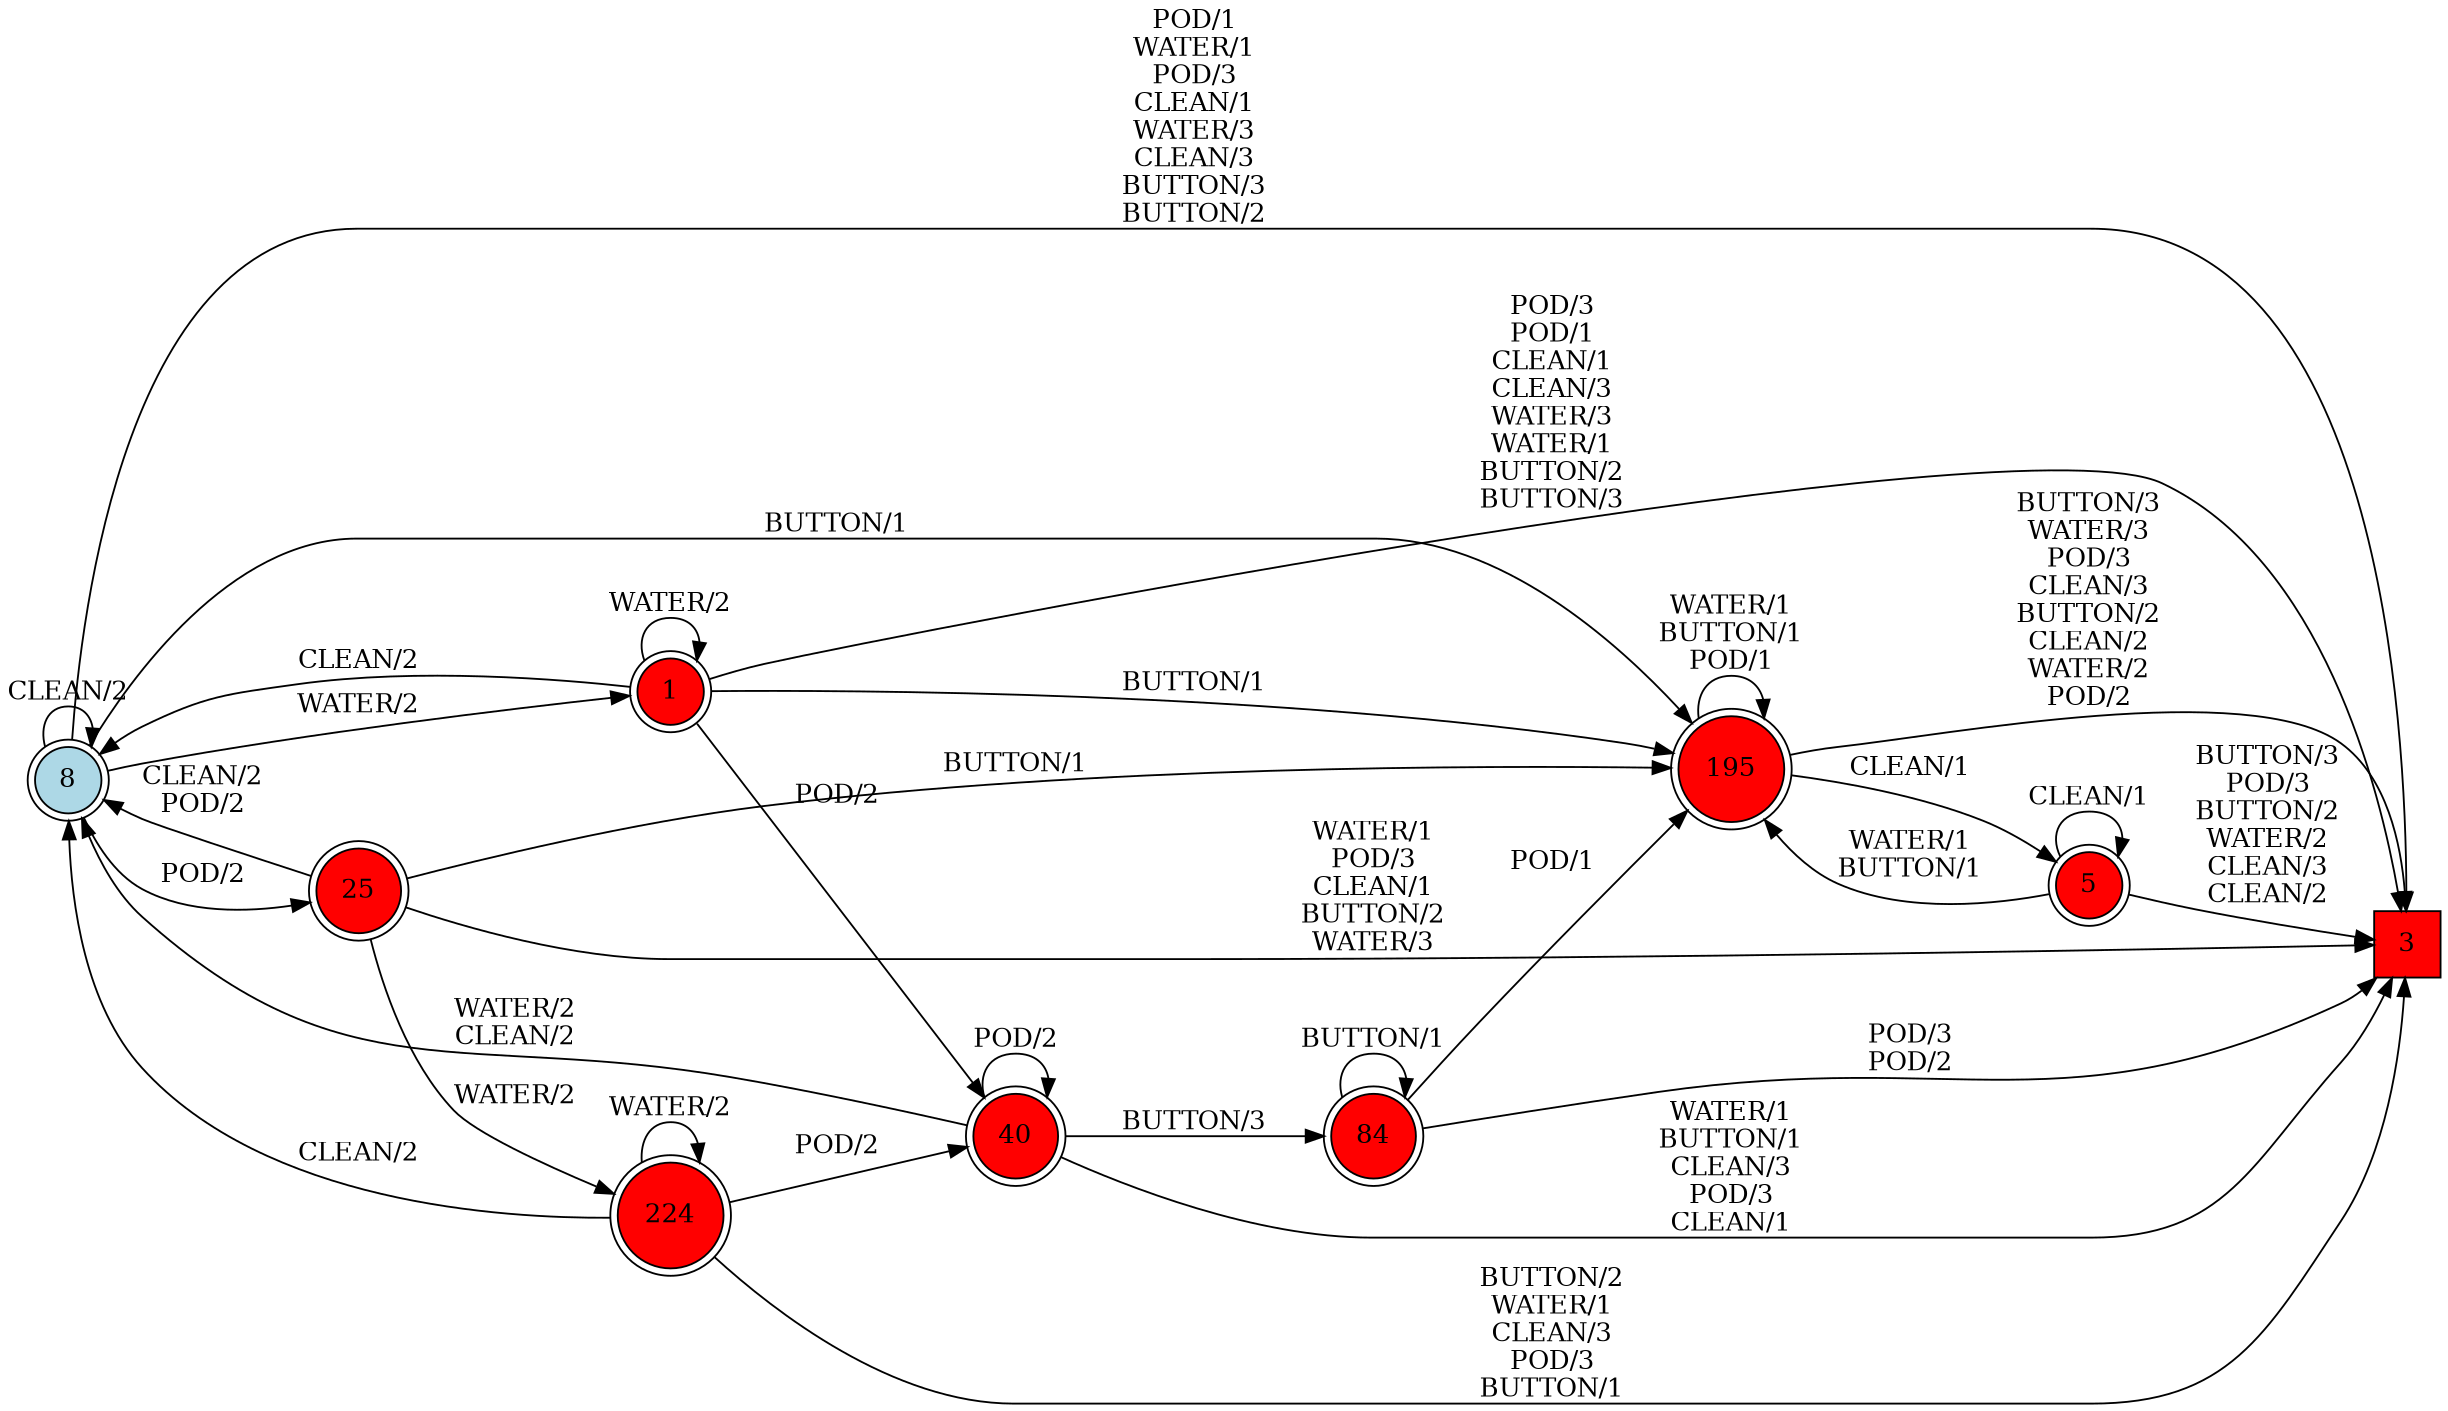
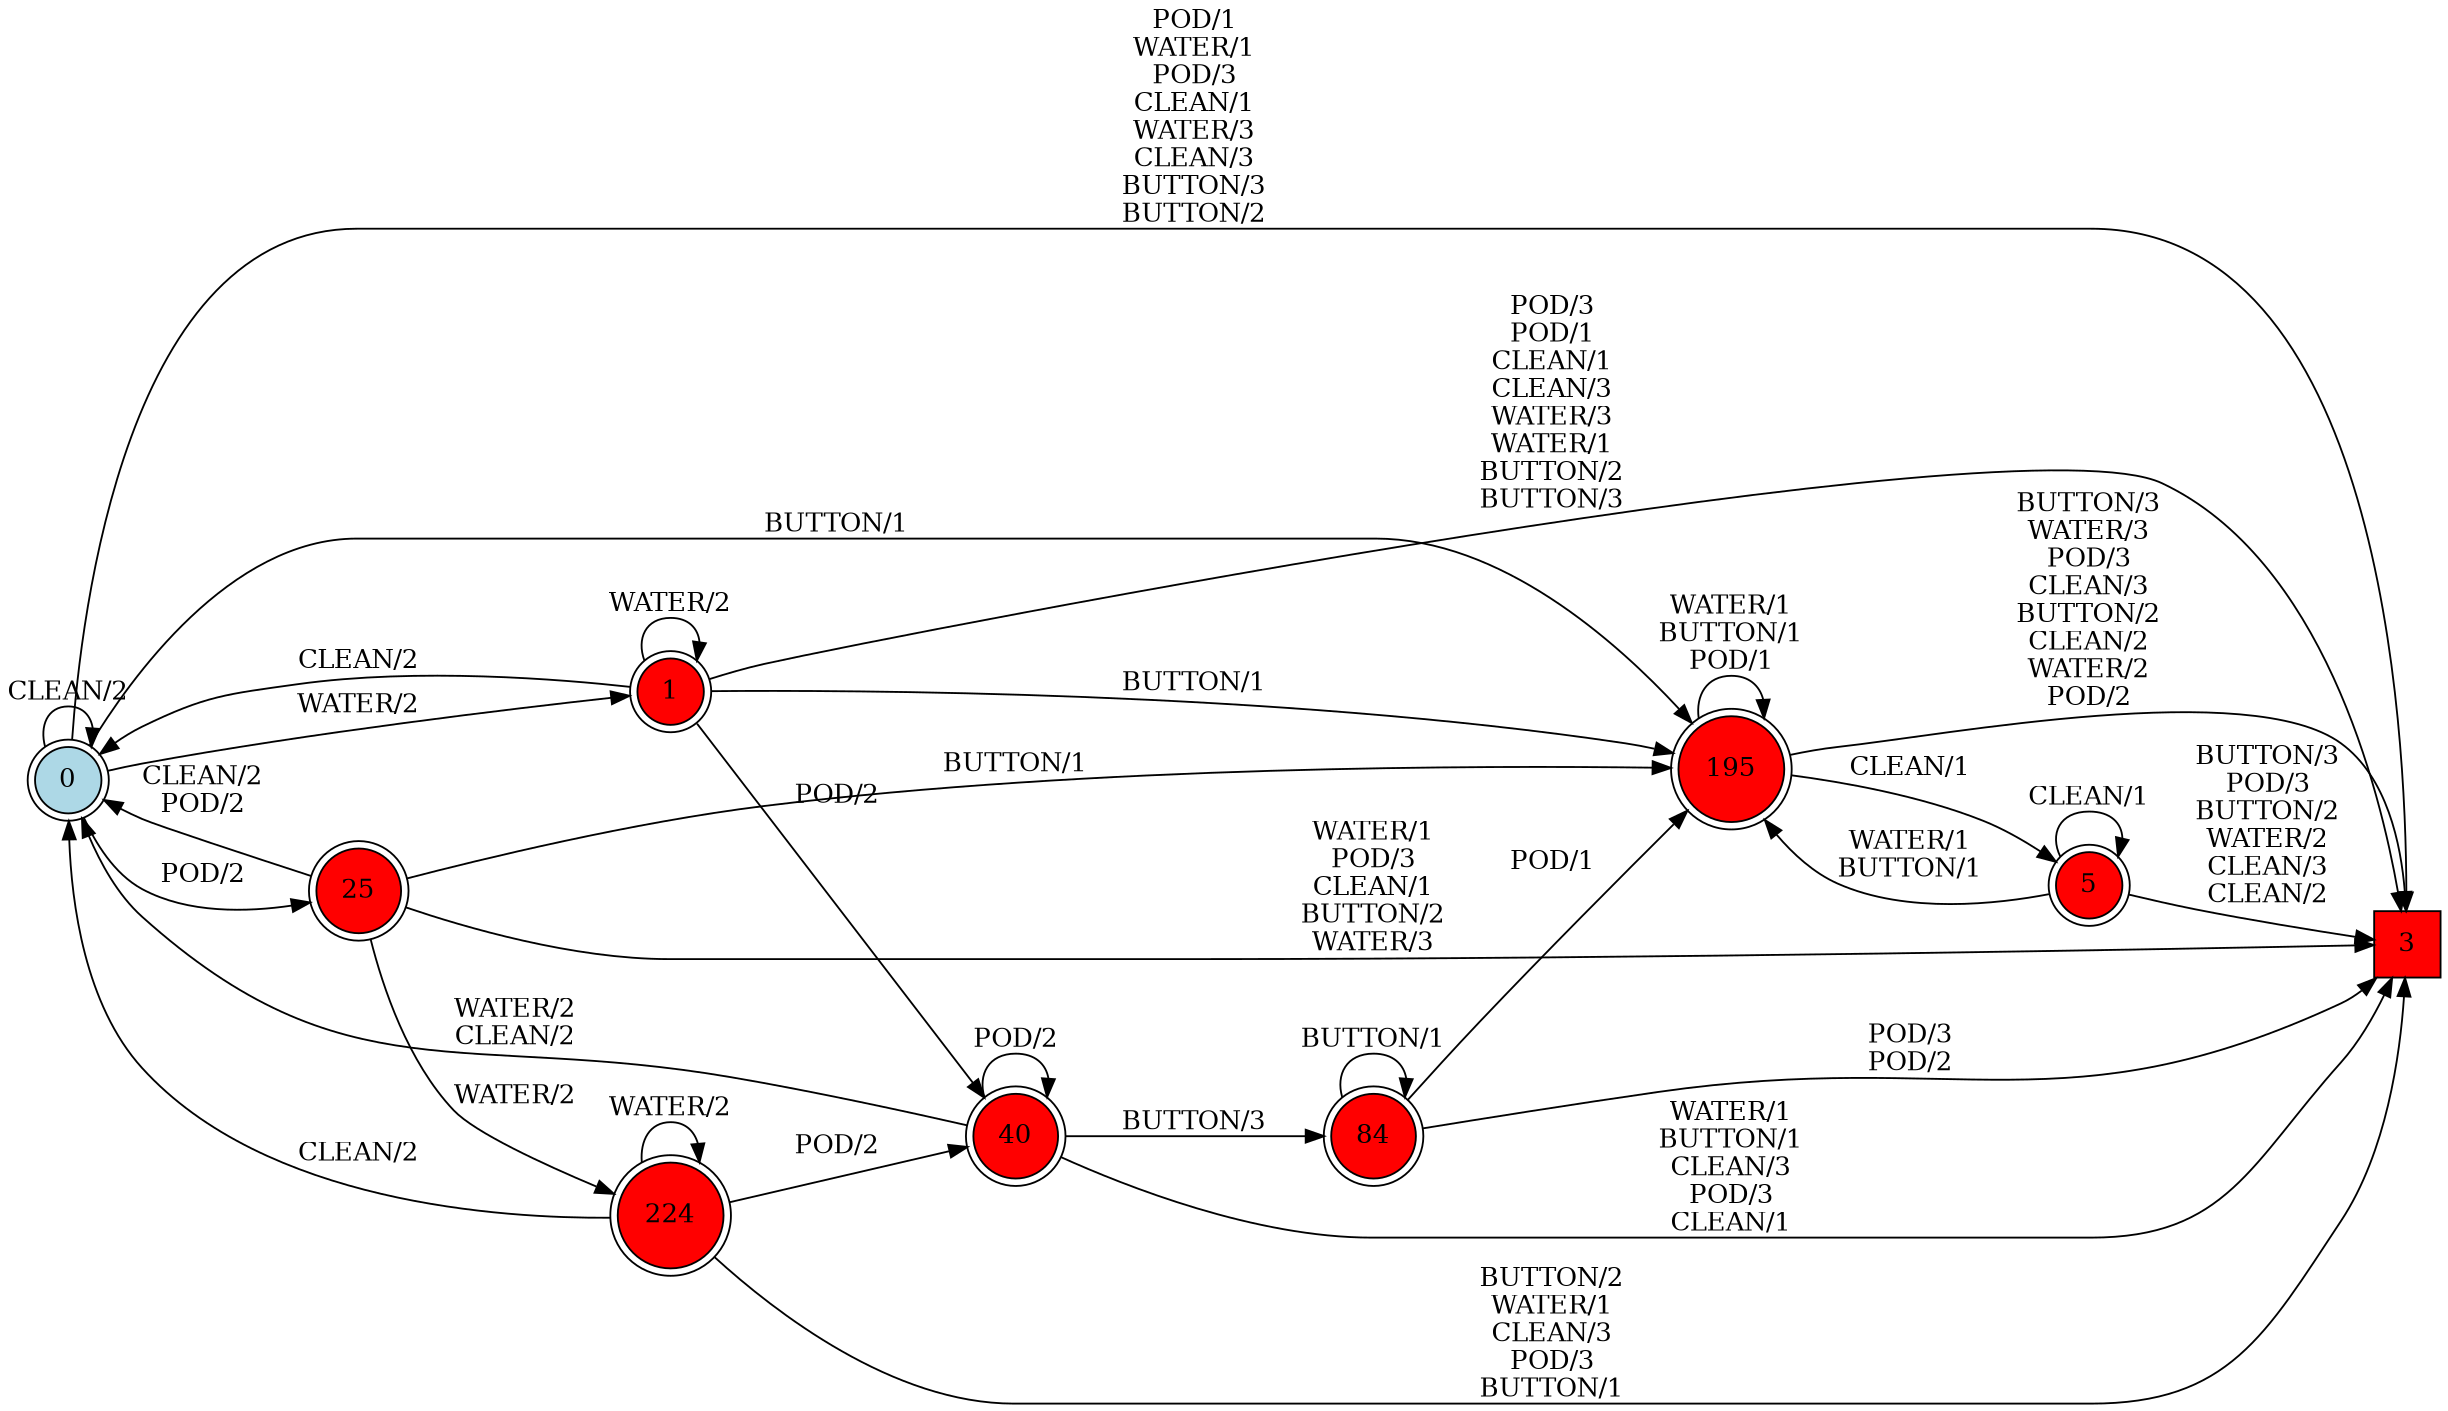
node "8": label "8" -> "0"
